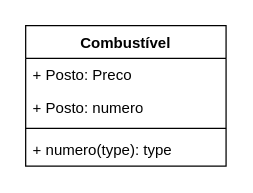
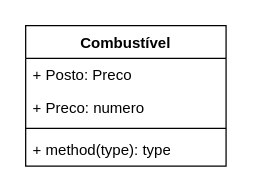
node "+ Posto: numero": label "+ Posto: numero" -> "+ Preco: numero"
node "+ numero(type): type": label "+ numero(type): type" -> "+ method(type): type"
